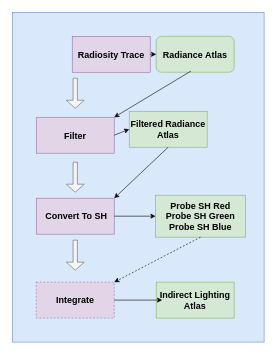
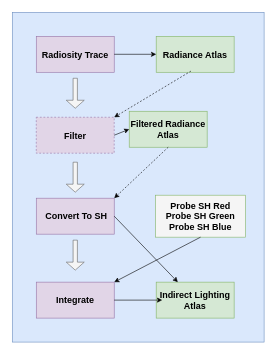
node "Radiosity Trace": moved (111, 54) -> (75, 54)
node "Radiance Atlas": shape rounded rectangle -> rectangle
edge "Radiance Atlas" -> "Filter": style solid -> dashed
node "Filter": style solid -> dashed
edge "Filtered Radiance Atlas" -> "Convert To SH": style solid -> dashed
edge "Convert To SH" -> "Probe SH Red Probe SH Green Probe SH Blue": now "Convert To SH" -> "Indirect Lighting Atlas"
node "Probe SH Red Probe SH Green Probe SH Blue": fillcolor #d5e8d4 -> #f5f5f5
edge "Probe SH Red Probe SH Green Probe SH Blue" -> "Integrate": style dashed -> solid
node "Integrate": style dashed -> solid
